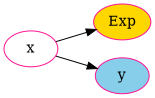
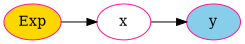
edge "x" -> "Exp": reversed
